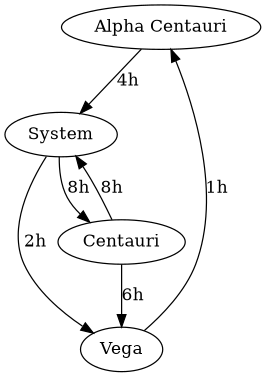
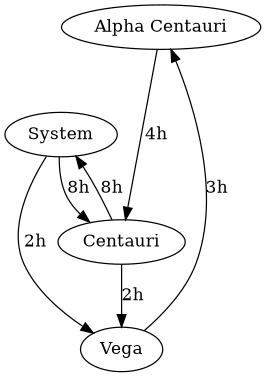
edge "Alpha Centauri" -> "System": now "Alpha Centauri" -> "Centauri"
edge "Vega" -> "Alpha Centauri": label "1h" -> "3h"
edge "Centauri" -> "Vega": label "6h" -> "2h"
